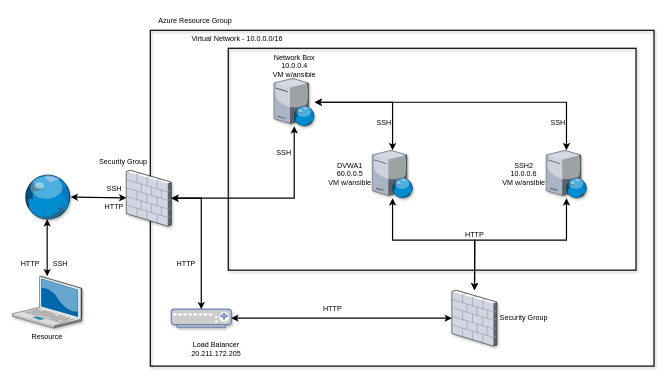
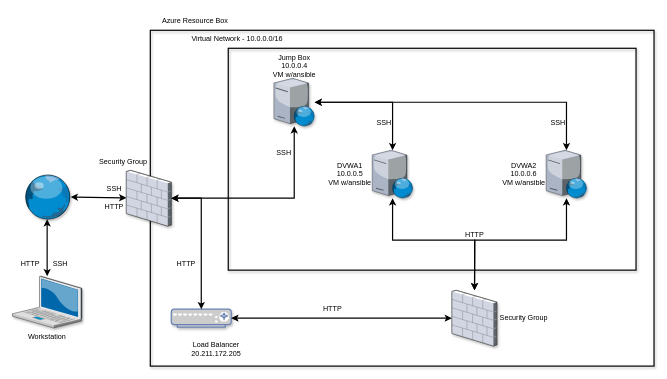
node "Azure Resource Group": label "Azure Resource Group" -> "Azure Resource Box"
node "Network Box 10.0.0.4 VM w/ansible": label "Network Box 10.0.0.4 VM w/ansible" -> "Jump Box 10.0.0.4 VM w/ansible"
node "DVWA1 60.0.0.5 VM w/ansible": label "DVWA1 60.0.0.5 VM w/ansible" -> "DVWA1 10.0.0.5 VM w/ansible"
node "SSH2 10.0.0.6 VM w/ansible": label "SSH2 10.0.0.6 VM w/ansible" -> "DVWA2 10.0.0.6 VM w/ansible"
node "Resource": label "Resource" -> "Workstation"
